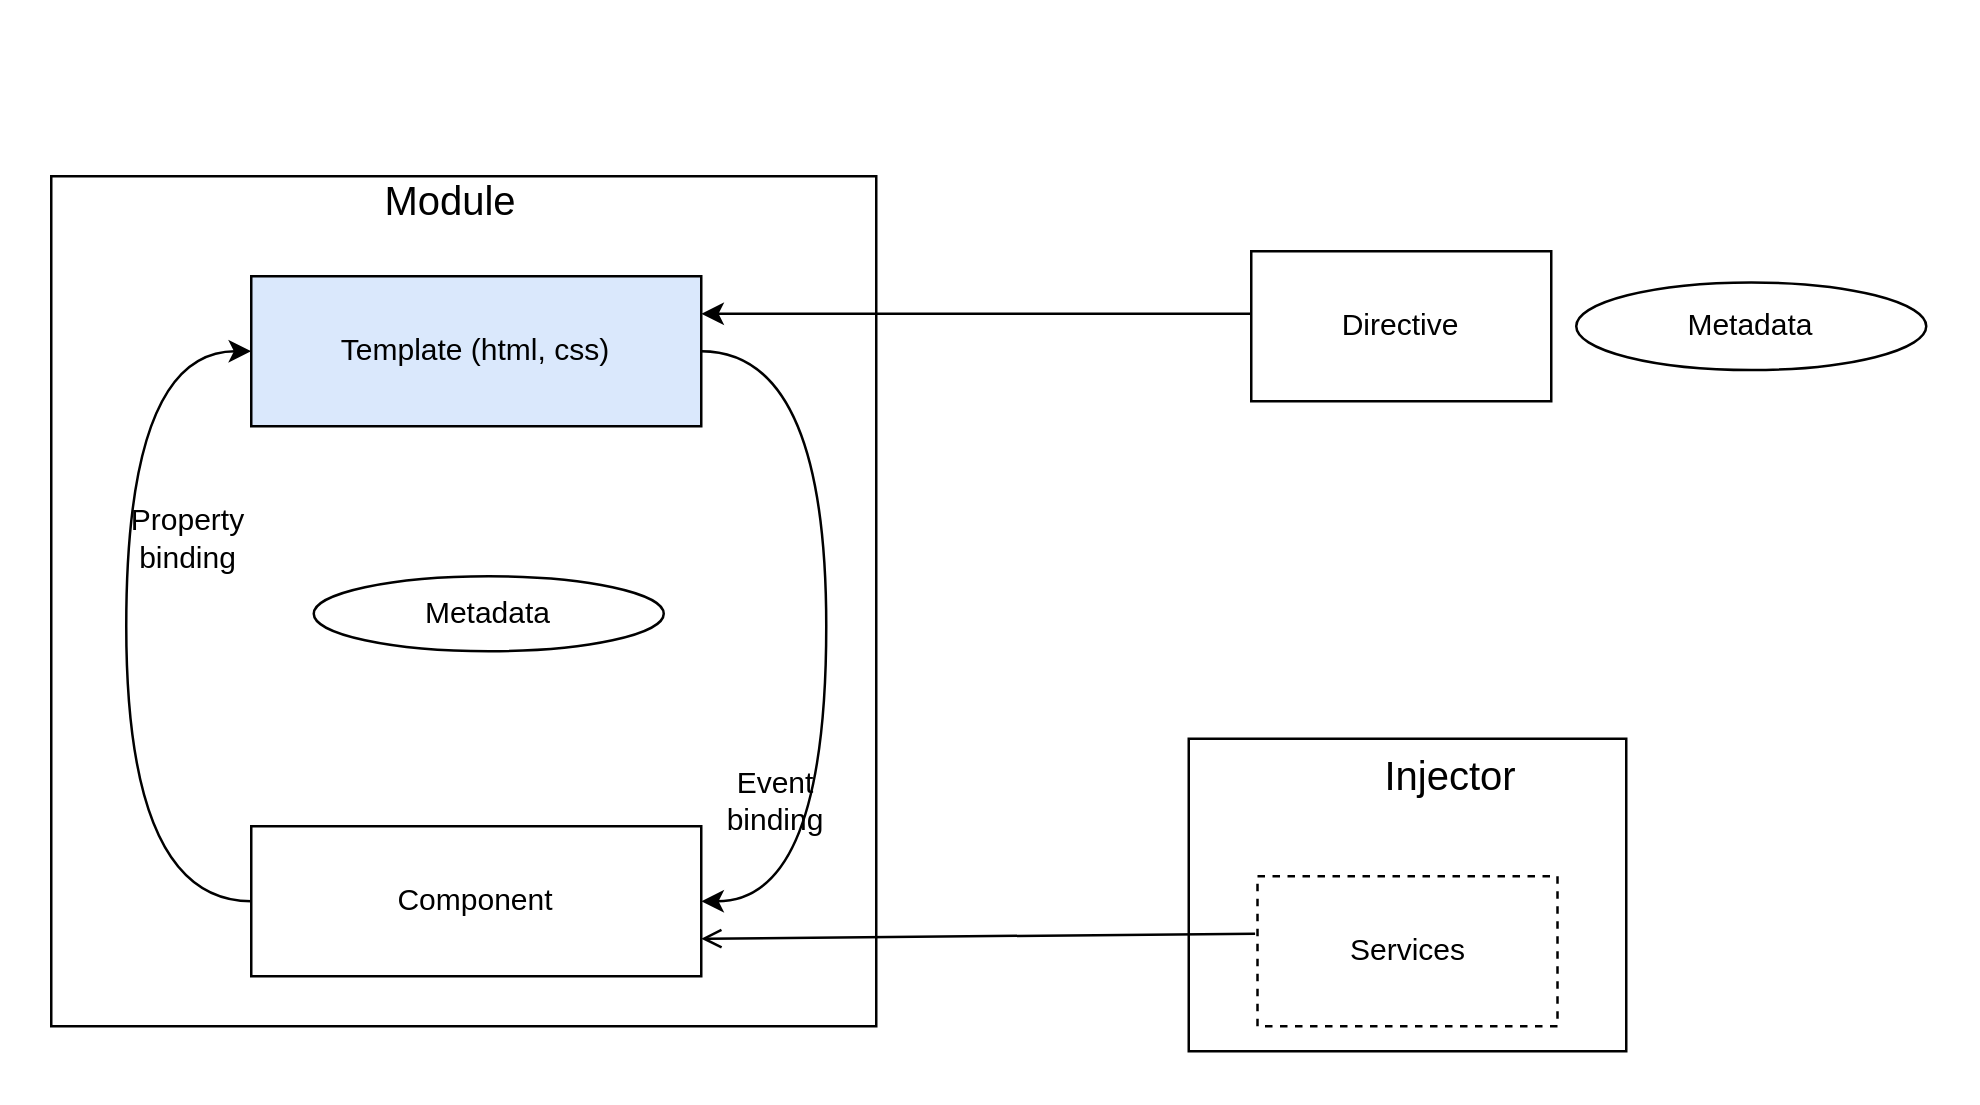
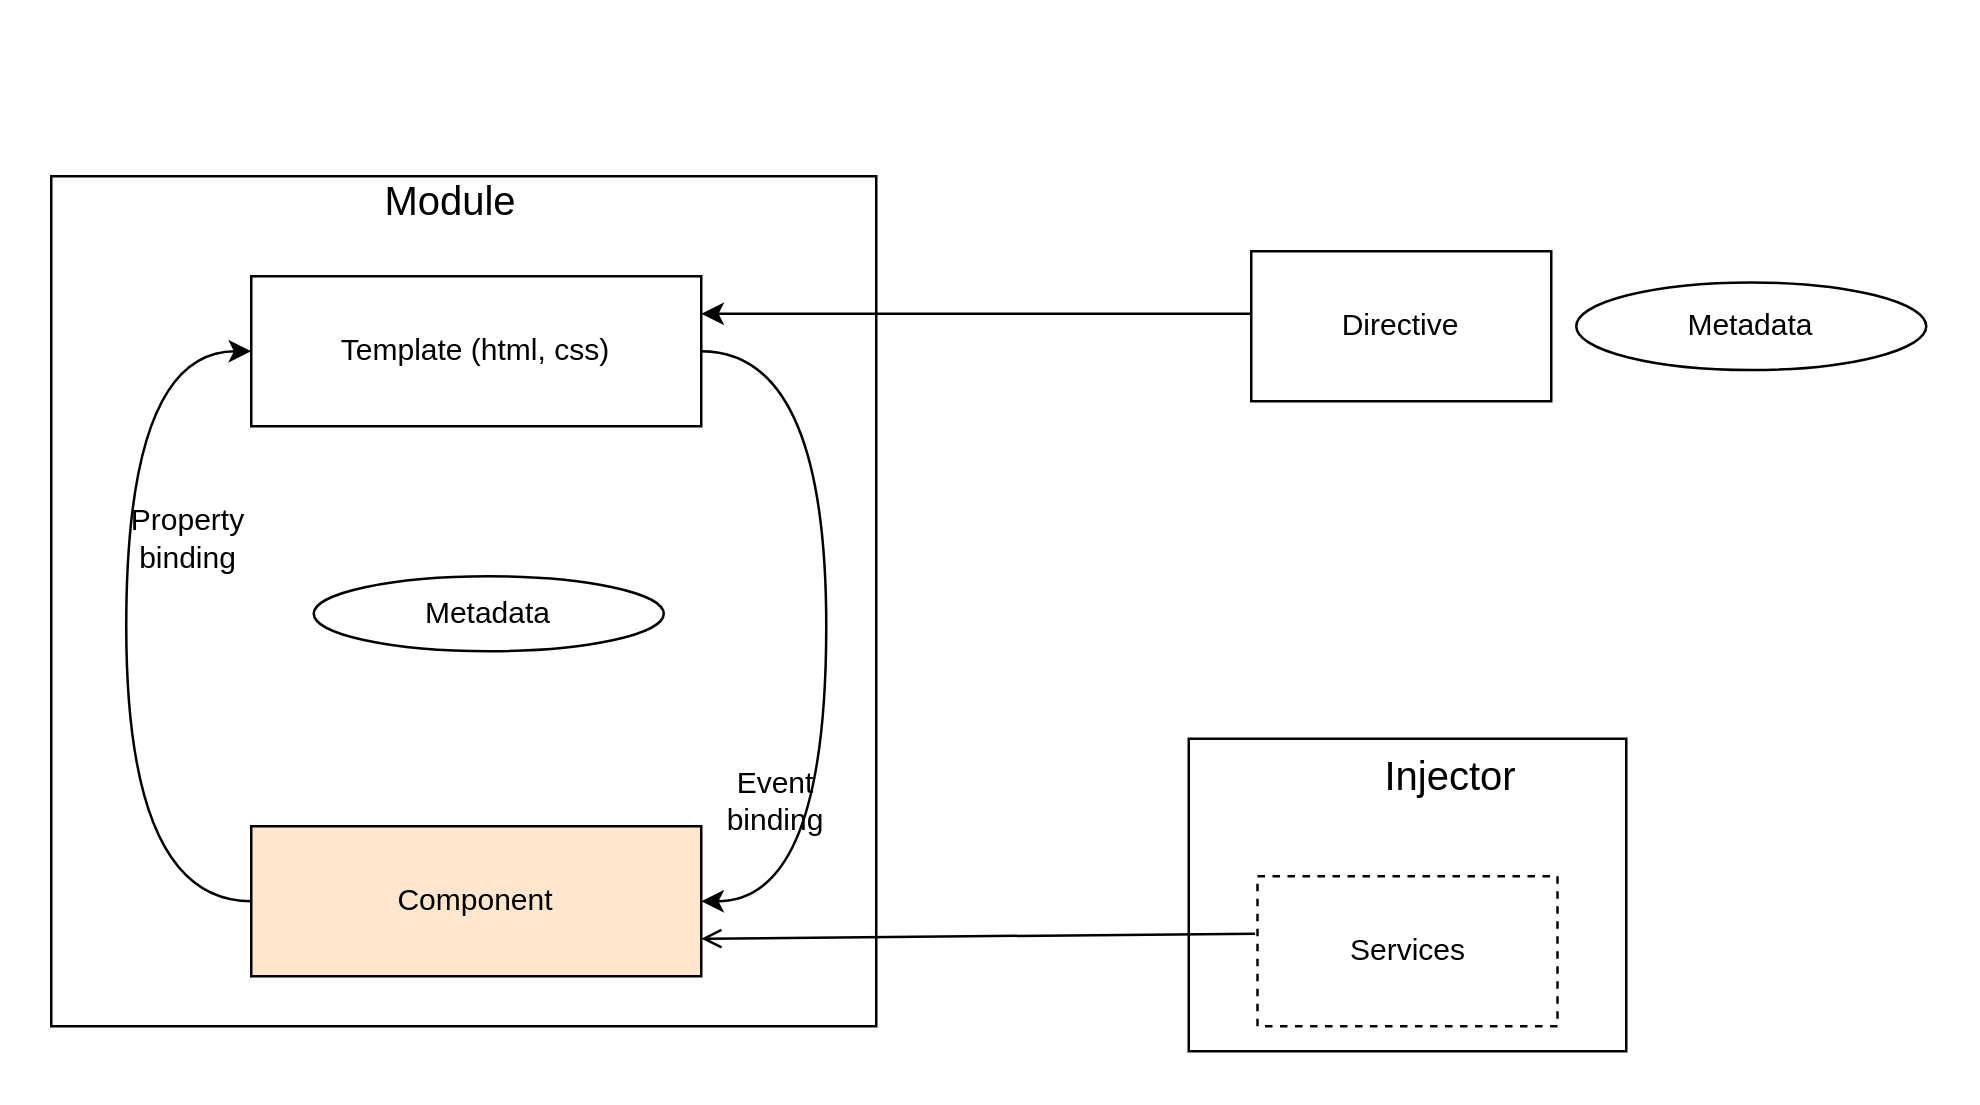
node "Template (html, css)": fillcolor #dae8fc -> #ffffff
node "Component": fillcolor #ffffff -> #ffe6cc
